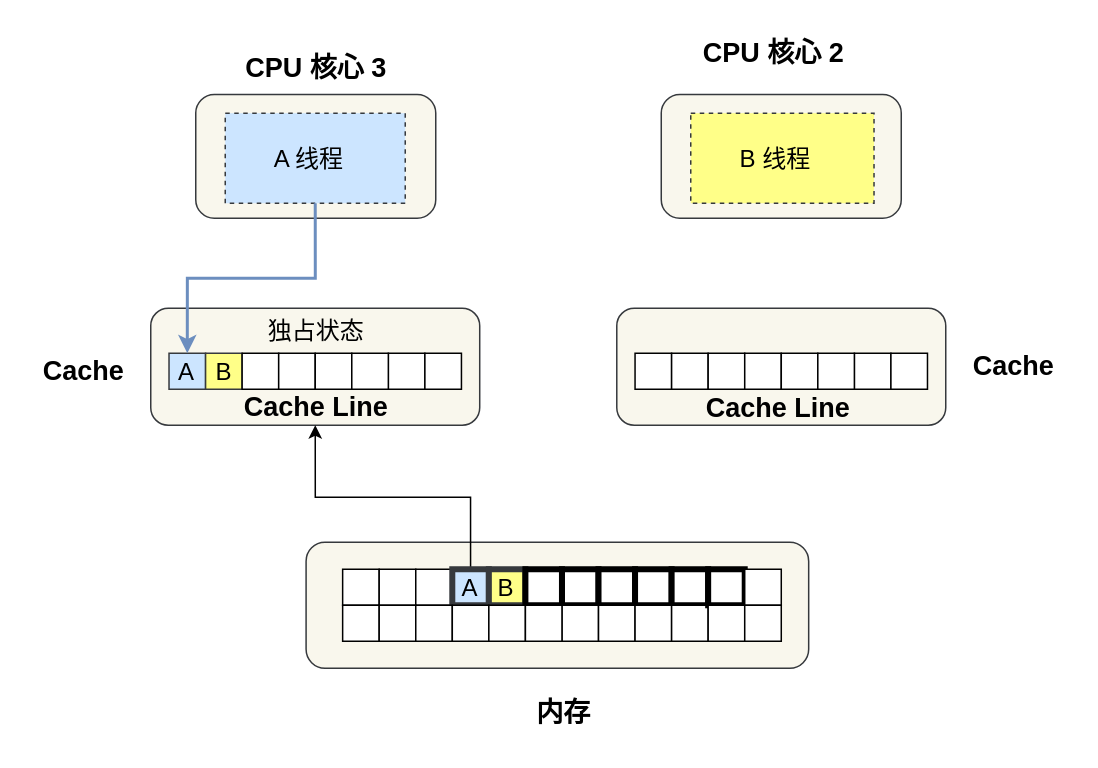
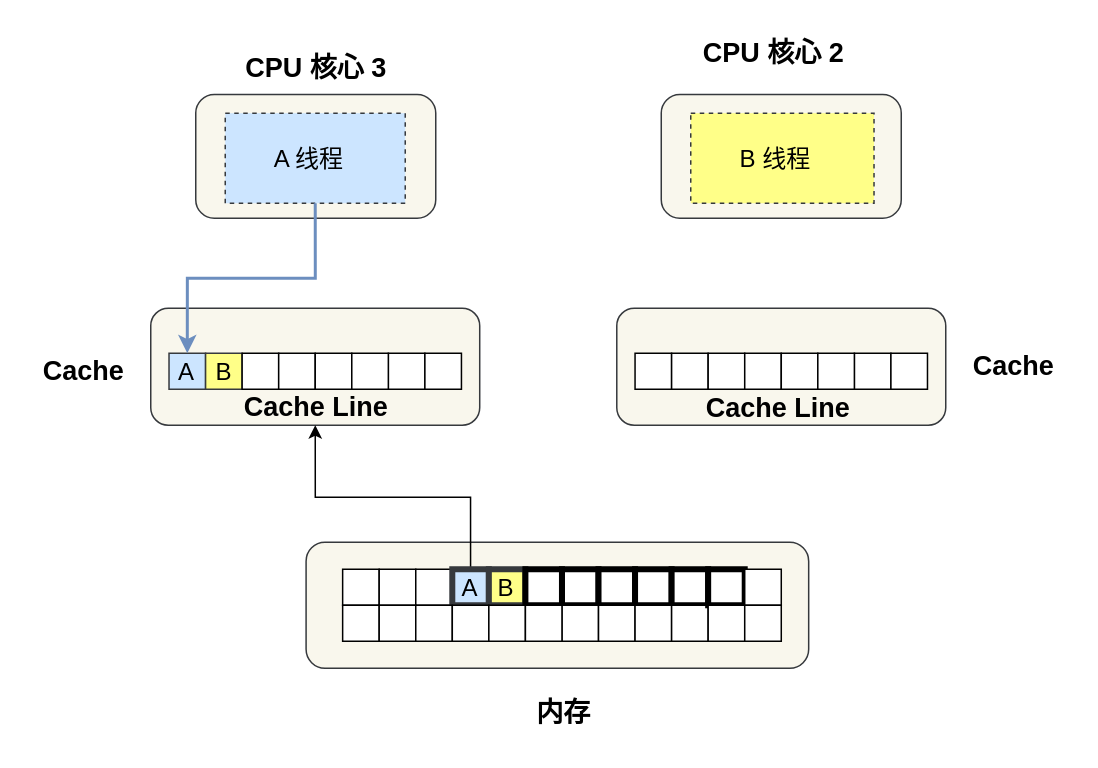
node "独占状态": removed
